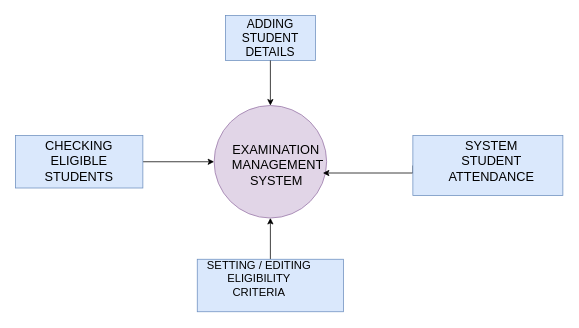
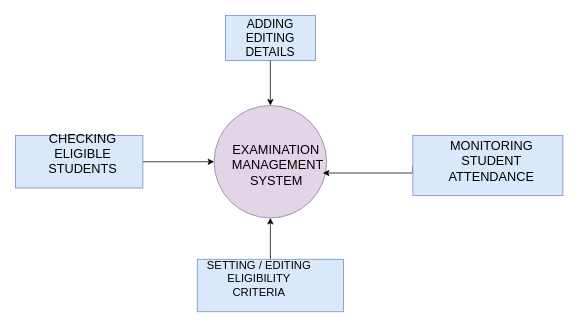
node "ADDING STUDENT DETAILS": label "ADDING STUDENT DETAILS" -> "ADDING EDITING DETAILS"
node "CHECKING ELIGIBLE STUDENTS": moved (79, 162) -> (83, 154)
node "SYSTEM STUDENT ATTENDANCE": label "SYSTEM STUDENT ATTENDANCE" -> "MONITORING STUDENT ATTENDANCE"
